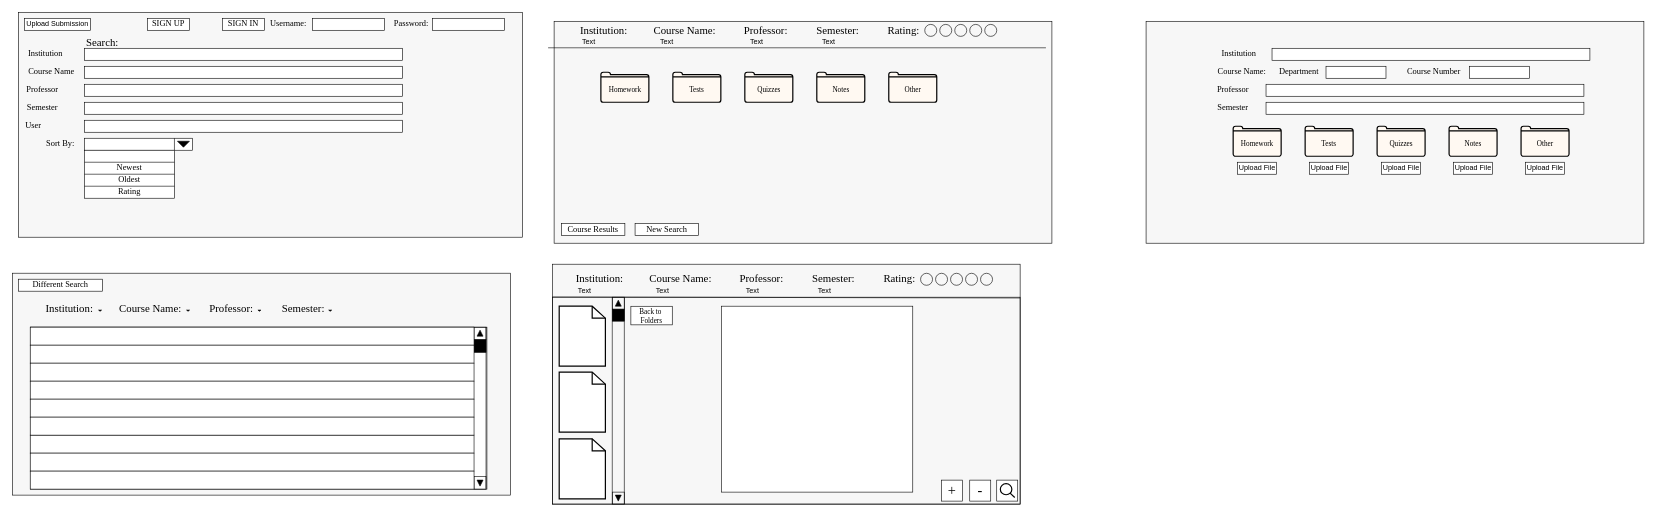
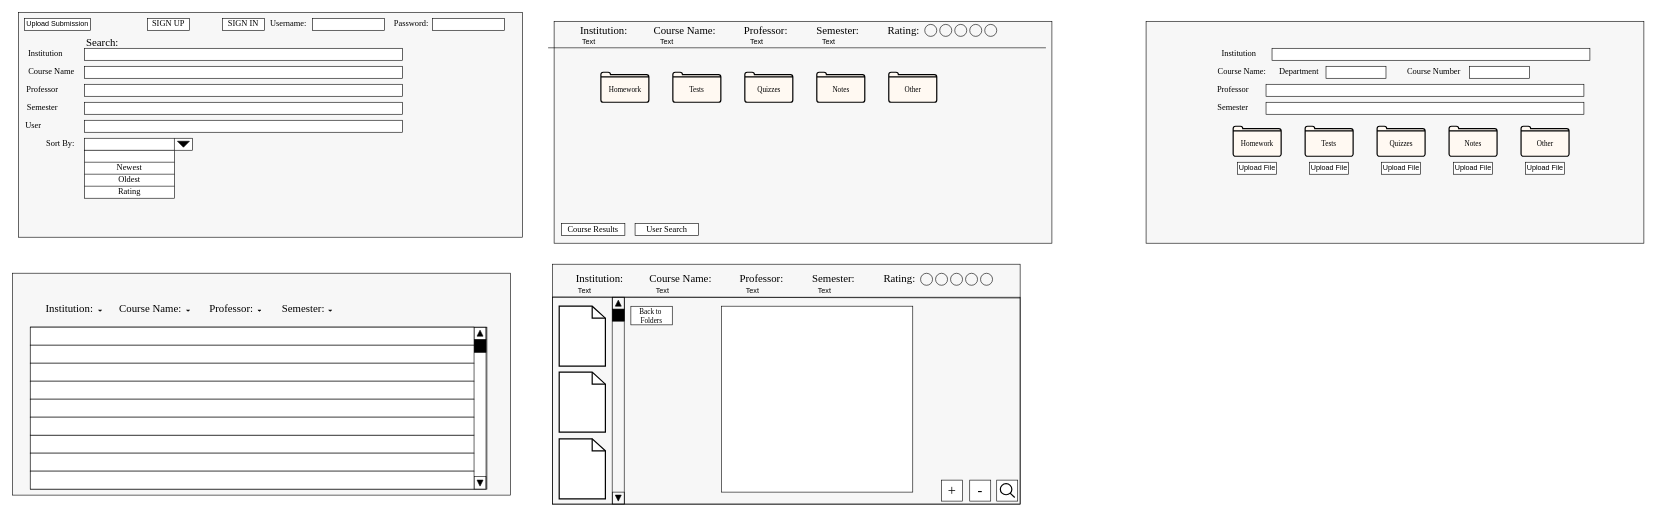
node "New Search": label "New Search" -> "User Search"
node "Different Search": removed
